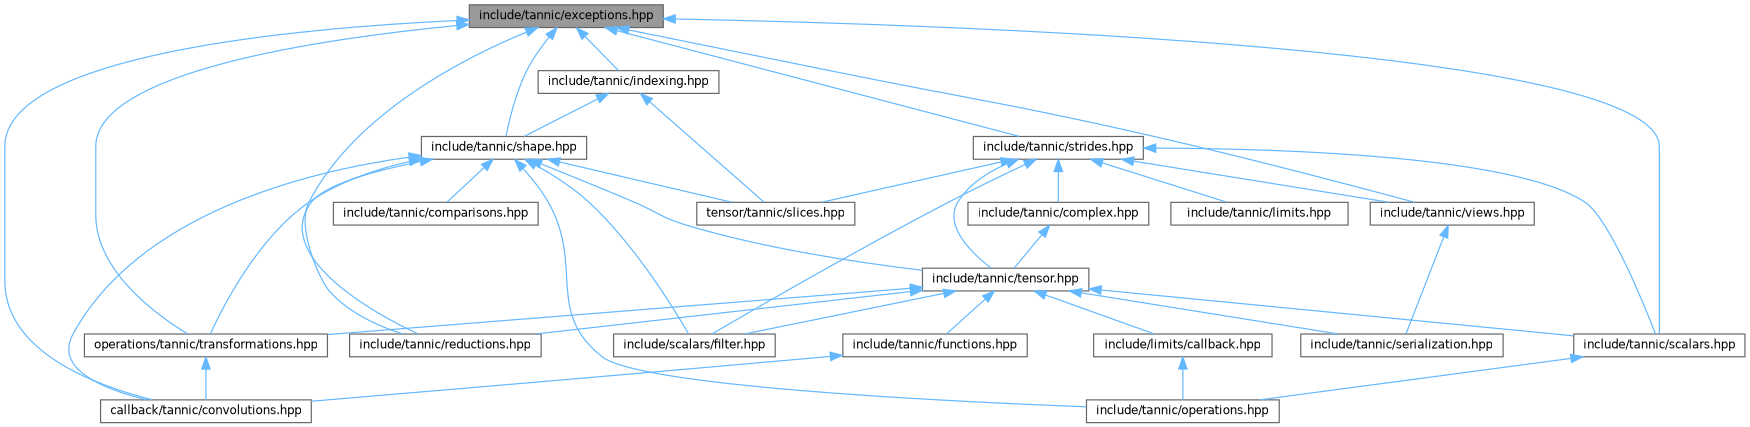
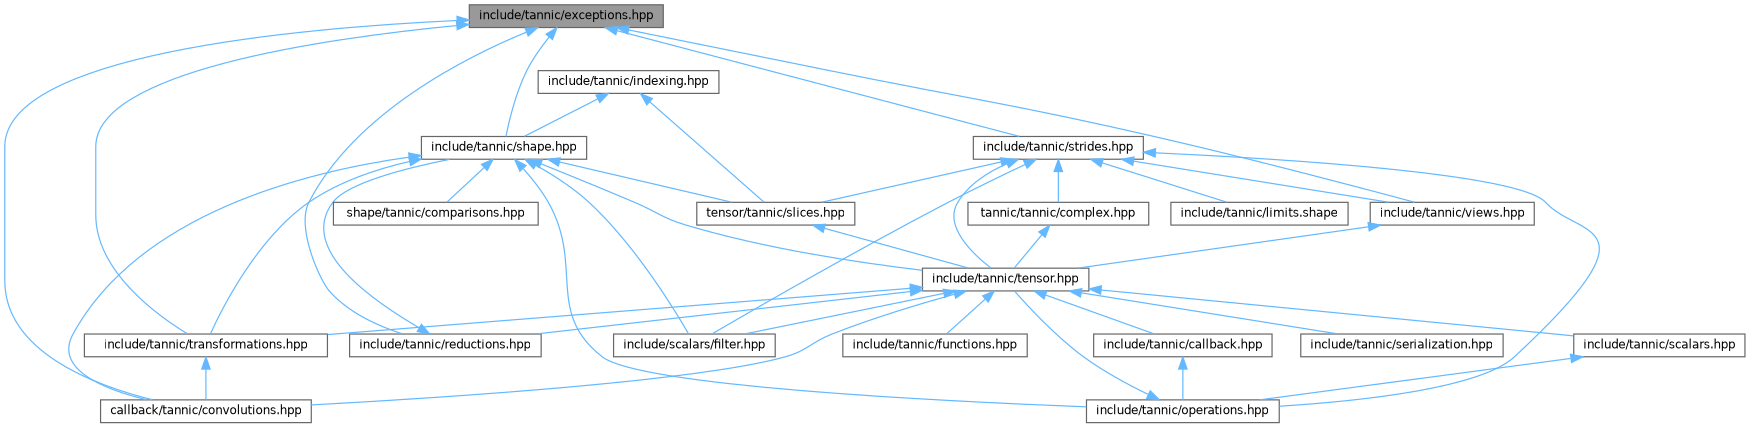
edge "include/tannic/scalars.hpp" -> "include/tannic/exceptions.hpp": removed
edge "include/tannic/indexing.hpp" -> "include/tannic/exceptions.hpp": removed
edge "include/tannic/scalars.hpp" -> "include/tannic/strides.hpp": now "include/tannic/operations.hpp" -> "include/tannic/strides.hpp"
node "include/tannic/comparisons.hpp": label "include/tannic/comparisons.hpp" -> "shape/tannic/comparisons.hpp"
node "include/tannic/complex.hpp": label "include/tannic/complex.hpp" -> "tannic/tannic/complex.hpp"
node "include/tannic/limits.hpp": label "include/tannic/limits.hpp" -> "include/tannic/limits.shape"
edge "include/tannic/tensor.hpp" -> "tensor/tannic/slices.hpp": added
edge "include/tannic/reductions.hpp" -> "include/tannic/shape.hpp": reversed
edge "include/tannic/serialization.hpp" -> "include/tannic/views.hpp": now "include/tannic/tensor.hpp" -> "include/tannic/views.hpp"
node "operations/tannic/transformations.hpp": label "operations/tannic/transformations.hpp" -> "include/tannic/transformations.hpp"
node "include/limits/callback.hpp": label "include/limits/callback.hpp" -> "include/tannic/callback.hpp"
edge "include/tannic/tensor.hpp" -> "include/tannic/operations.hpp": added
edge "callback/tannic/convolutions.hpp" -> "include/tannic/functions.hpp": now "callback/tannic/convolutions.hpp" -> "include/tannic/tensor.hpp"
